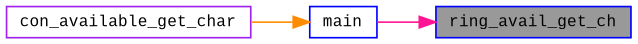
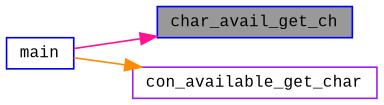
edge "con_available_get_char" -> "main": reversed
node "ring_avail_get_ch": label "ring_avail_get_ch" -> "char_avail_get_ch"
